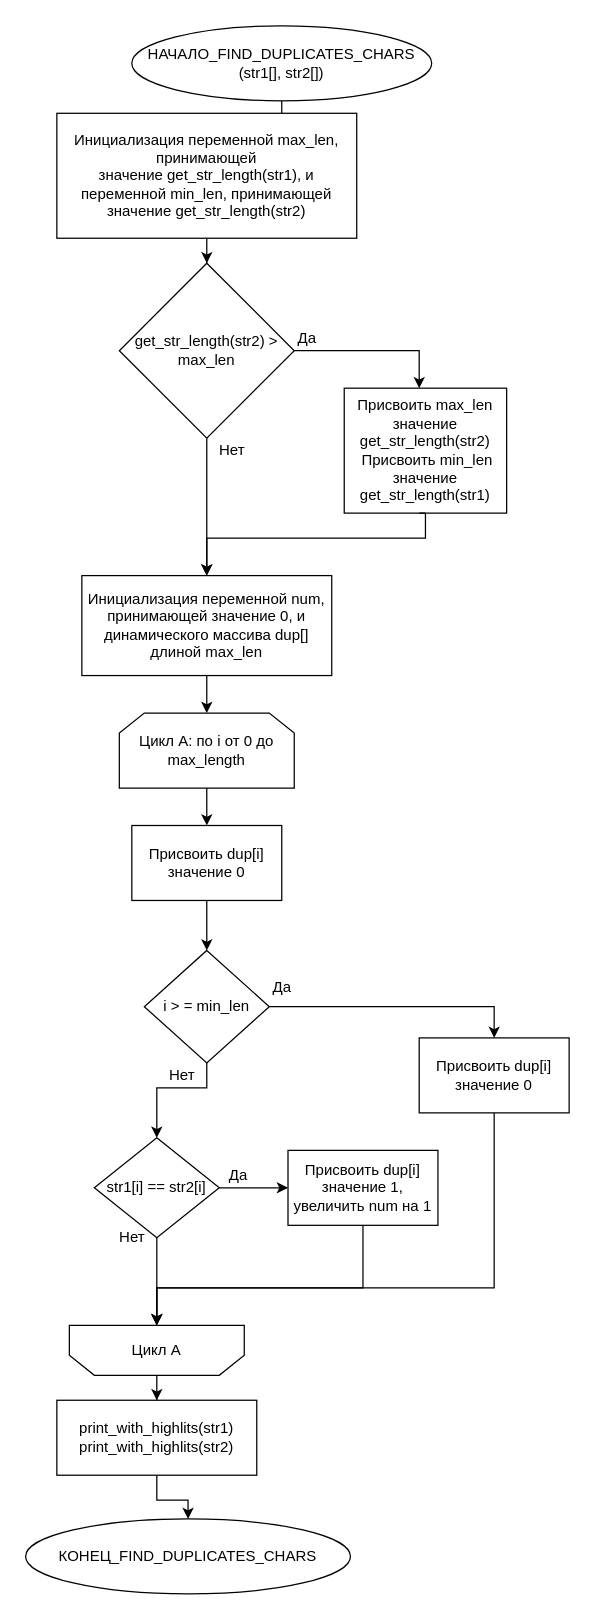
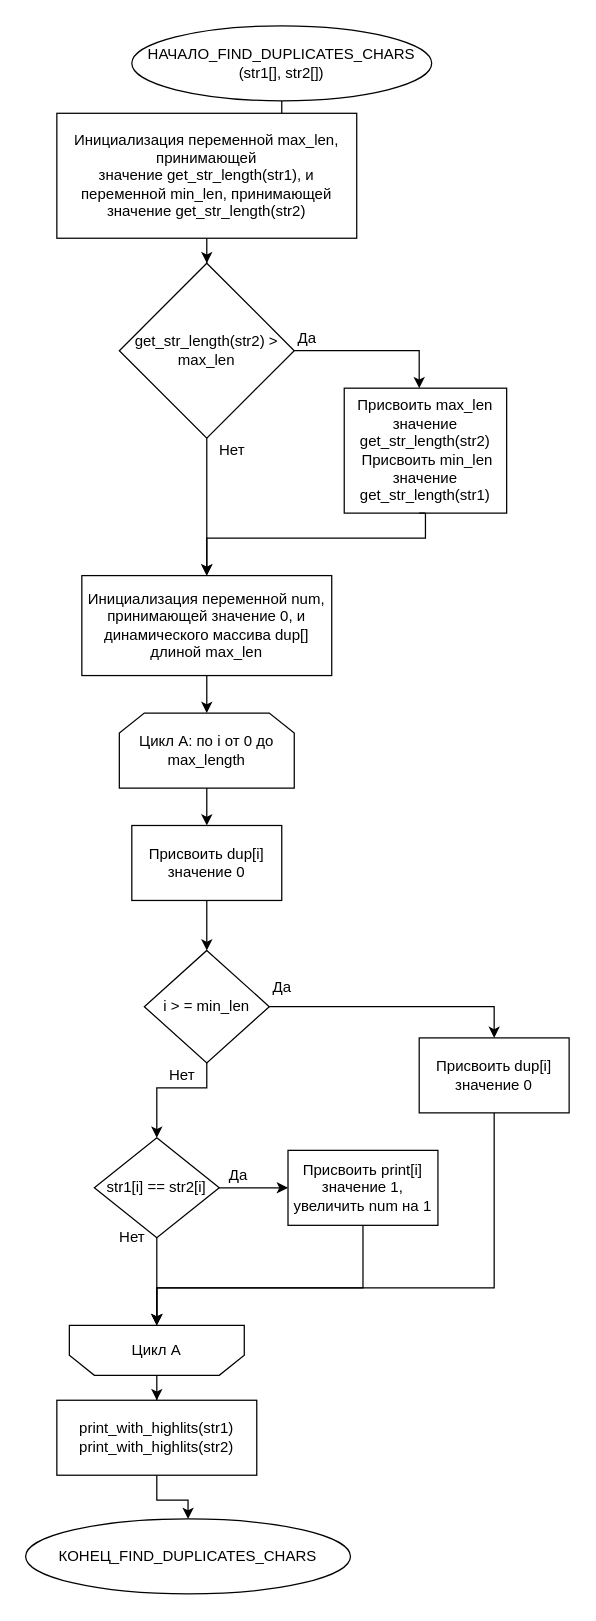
node "Присвоить dup[i] значение 1, увеличить num на 1": label "Присвоить dup[i] значение 1, увеличить num на 1" -> "Присвоить print[i] значение 1, увеличить num на 1"
